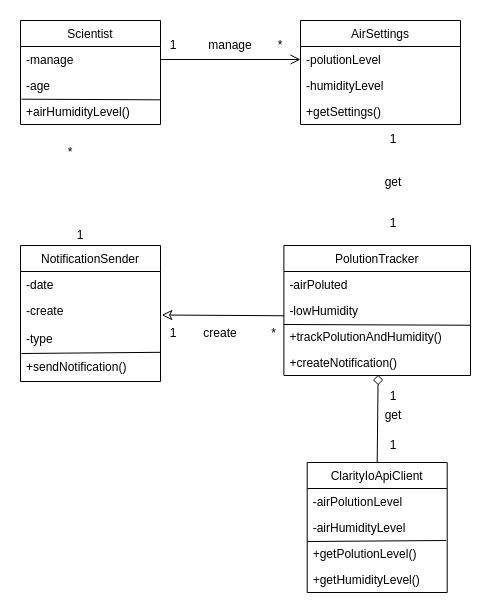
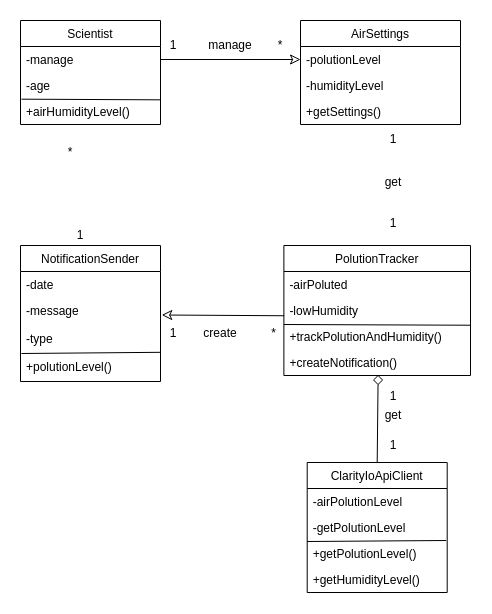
edge "-manage" -> "-polutionLevel": arrowhead open -> classic
node "-create": label "-create" -> "-message"
node "+sendNotification()": label "+sendNotification()" -> "+polutionLevel()"
node "-airHumidityLevel": label "-airHumidityLevel" -> "-getPolutionLevel"
